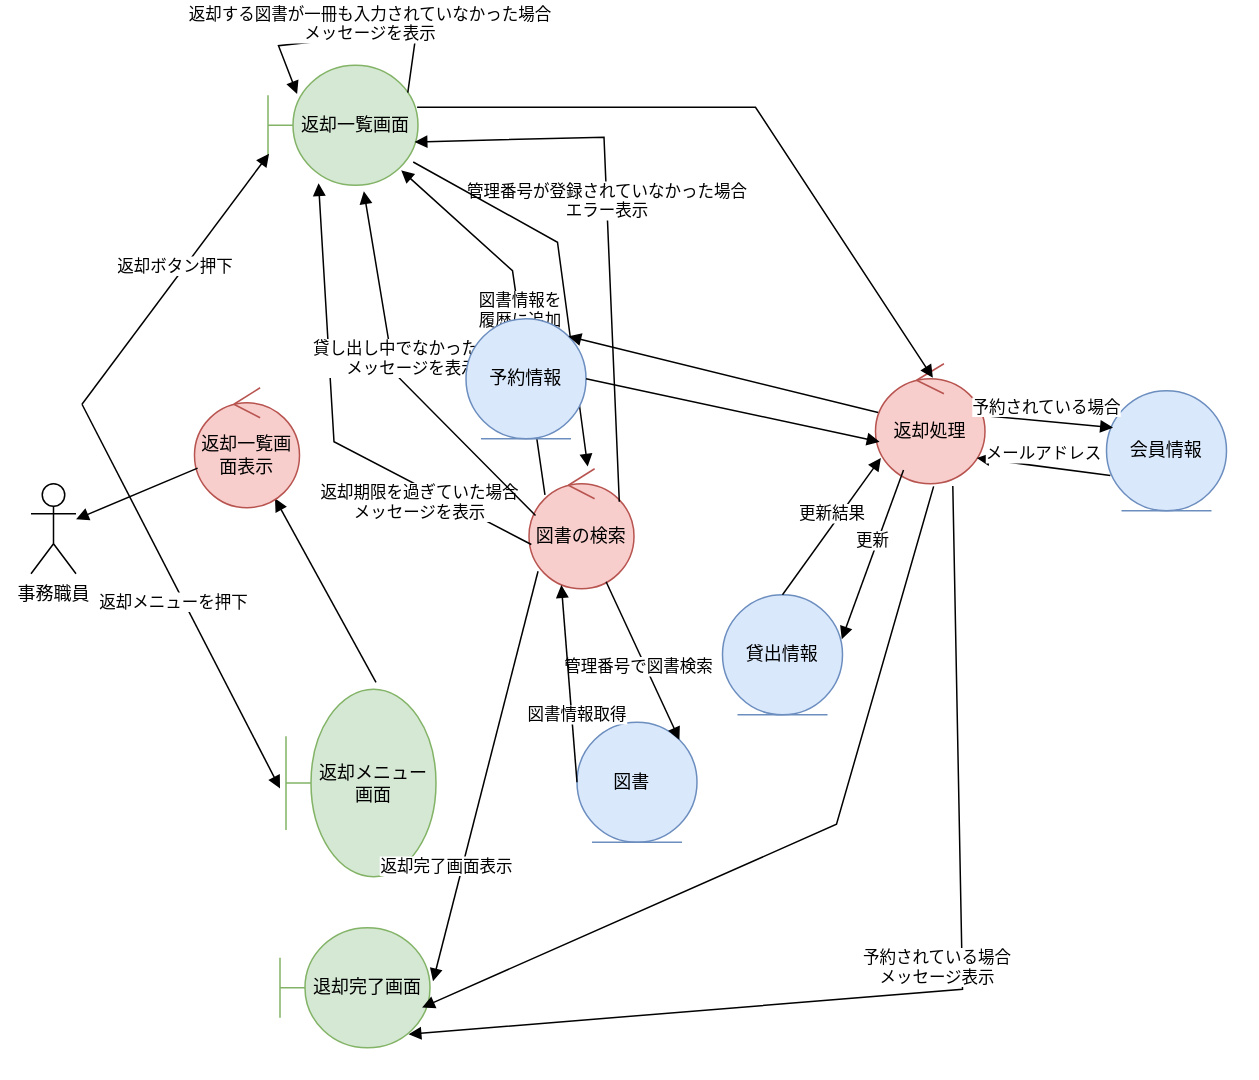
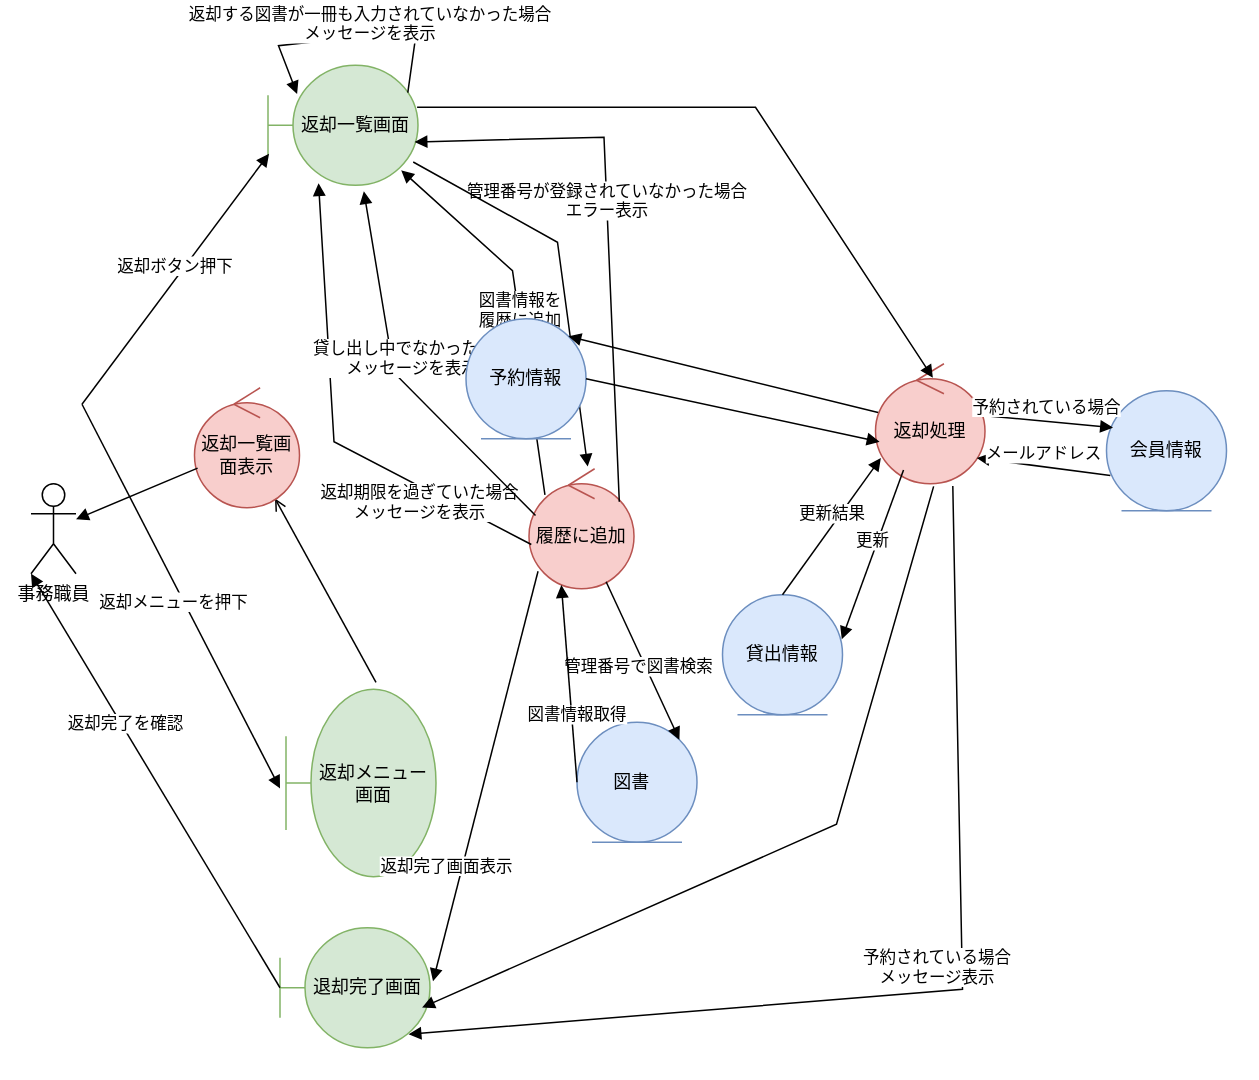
edge "返却メニュー画面" -> "返却一覧画面表示": arrowhead block -> open
node "図書の検索": label "図書の検索" -> "履歴に追加"
edge "退却完了画面" -> "事務職員": added, label "返却完了を確認"
